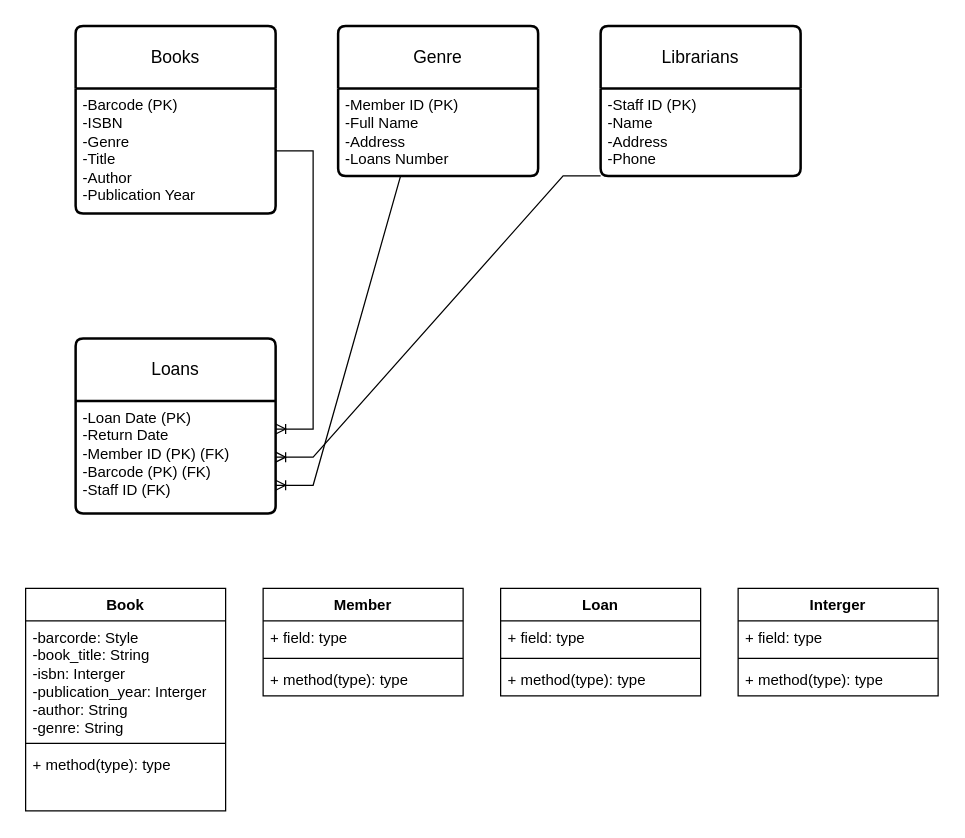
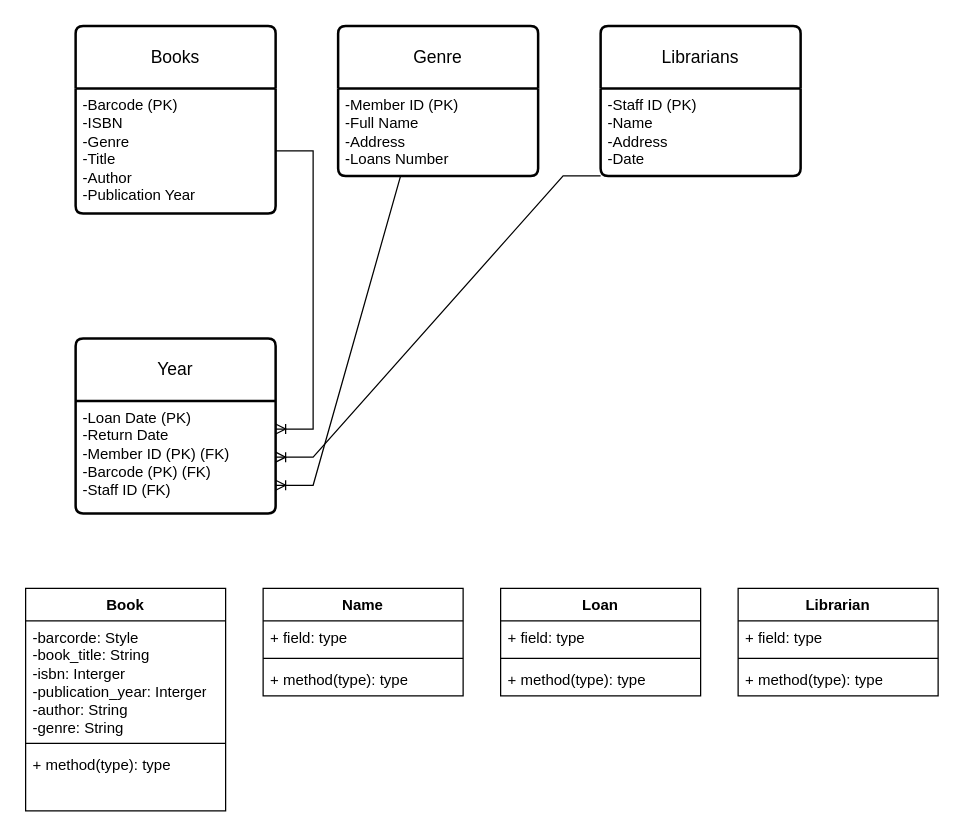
node "-Staff ID (PK) -Name -Address -Phone": label "-Staff ID (PK) -Name -Address -Phone" -> "-Staff ID (PK) -Name -Address -Date"
node "Loans": label "Loans" -> "Year"
node "Member": label "Member" -> "Name"
node "Interger": label "Interger" -> "Librarian"
